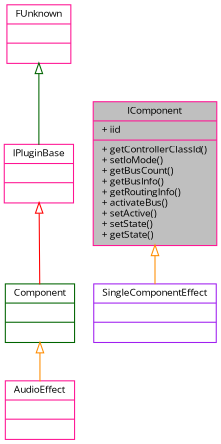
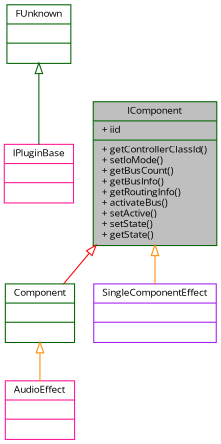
node "FUnknown": color deeppink -> darkgreen
node "IComponent": color deeppink -> darkgreen
edge "Component" -> "IPluginBase": now "Component" -> "IComponent"
